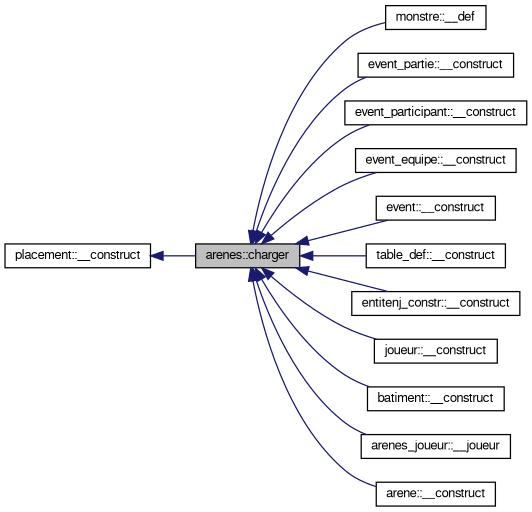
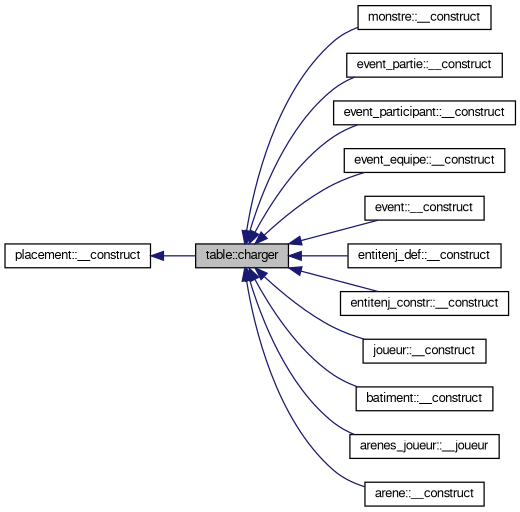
node "monstre::__def": label "monstre::__def" -> "monstre::__construct"
node "arenes::charger": label "arenes::charger" -> "table::charger"
node "table_def::__construct": label "table_def::__construct" -> "entitenj_def::__construct"
